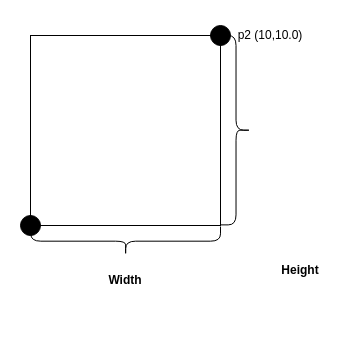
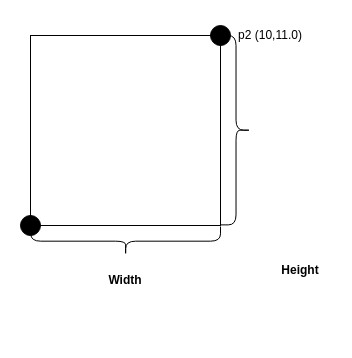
node "p2 (10,10.0)": label "p2 (10,10.0)" -> "p2 (10,11.0)"
